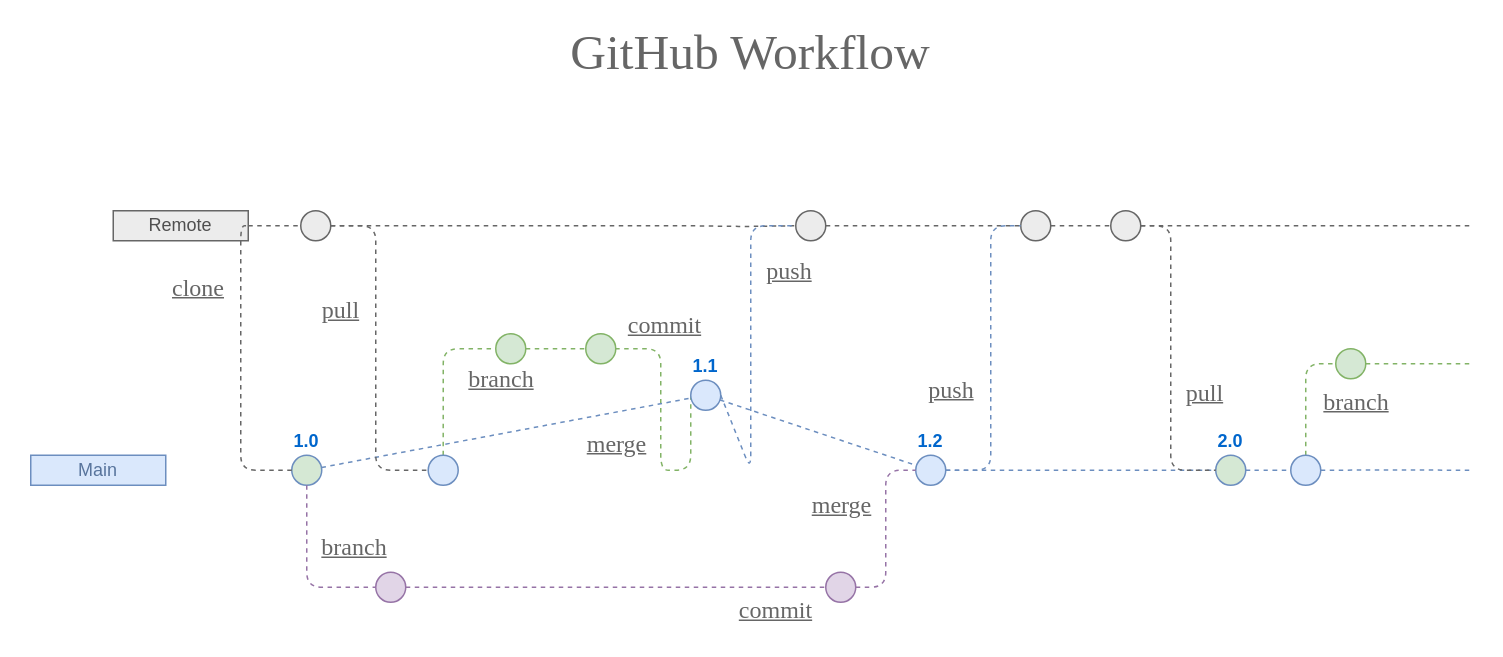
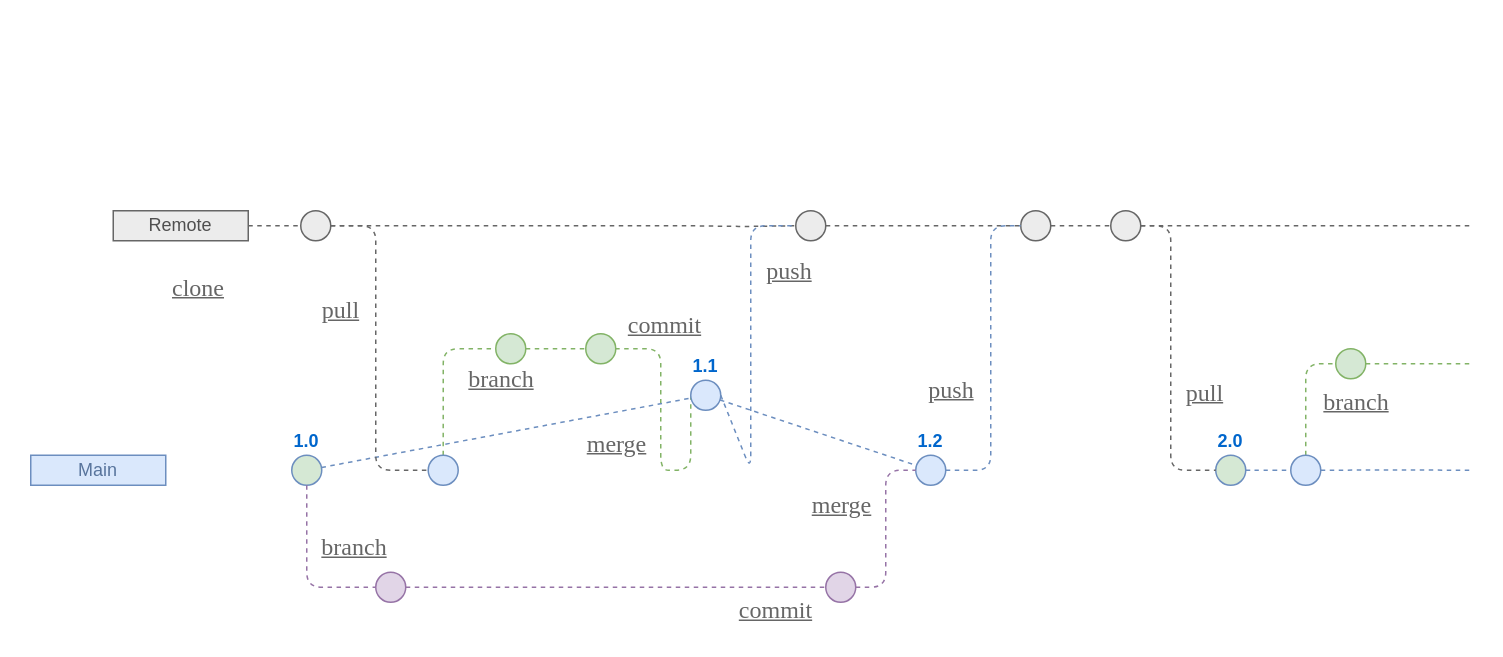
node "GitHub Workflow": removed
edge "Remote" -- "1.0": removed
edge "1.2" -- "2.0": removed
